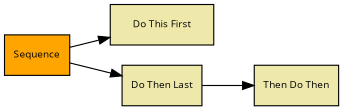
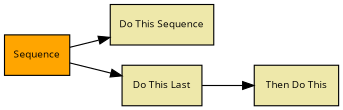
node "Do This First": label "Do This First" -> "Do This Sequence"
node "Do Then Last": label "Do Then Last" -> "Do This Last"
node "Then Do Then": label "Then Do Then" -> "Then Do This"
